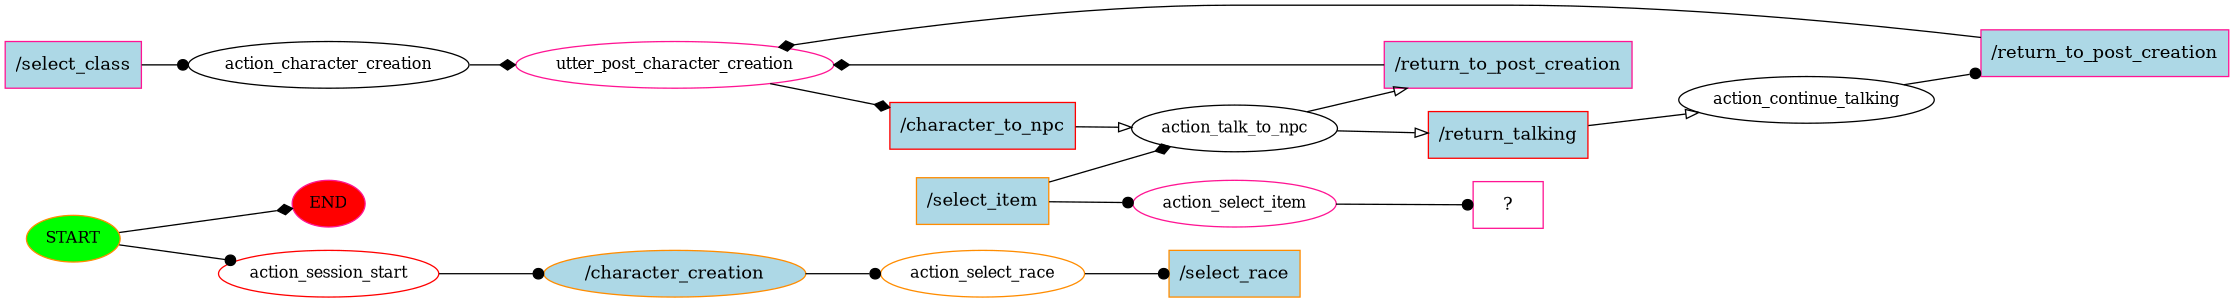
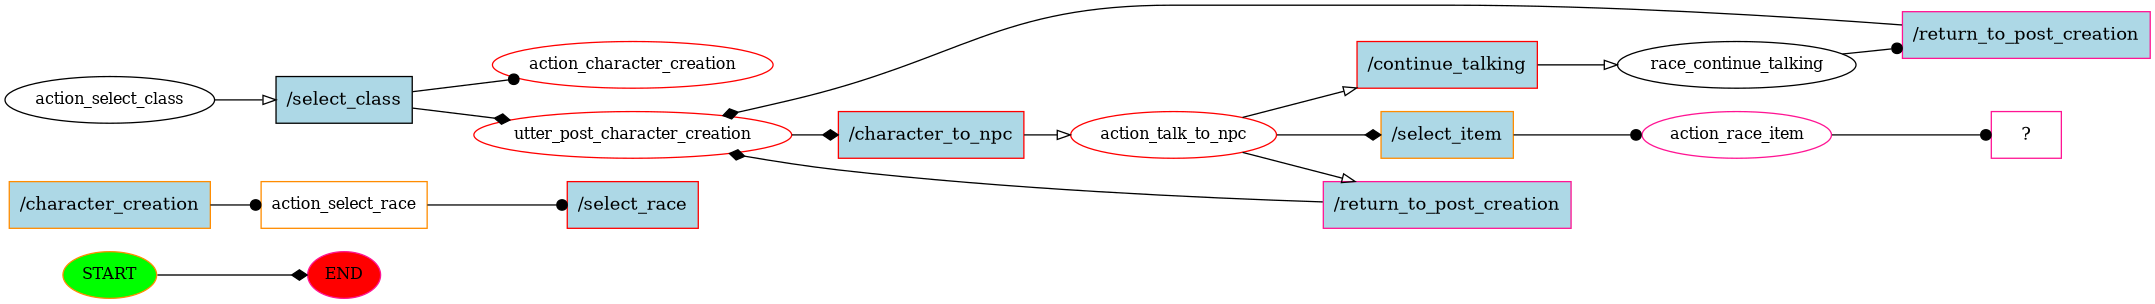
node "/select_class": color deeppink -> black
node "action_character_creation": color black -> red
edge "action_character_creation" -> "utter_post_character_creation": now "/select_class" -> "utter_post_character_creation"
node "utter_post_character_creation": color deeppink -> red
node "action_select_class": added
node "action_continue_talking": label "action_continue_talking" -> "race_continue_talking"
node "action_talk_to_npc": color black -> red
node "/return_talking": label "/return_talking" -> "/continue_talking"
edge "/select_item" -> "action_talk_to_npc": reversed
node "action_select_item": label "action_select_item" -> "action_race_item"
node "action_session_start": removed
node "/character_creation": shape ellipse -> box
node "action_select_race": shape ellipse -> box
node "/select_race": color darkorange -> red
